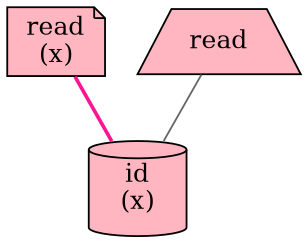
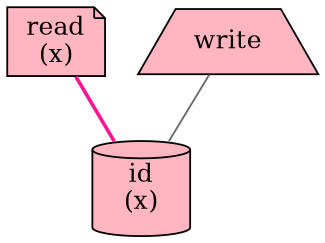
node "read": label "read" -> "write"
